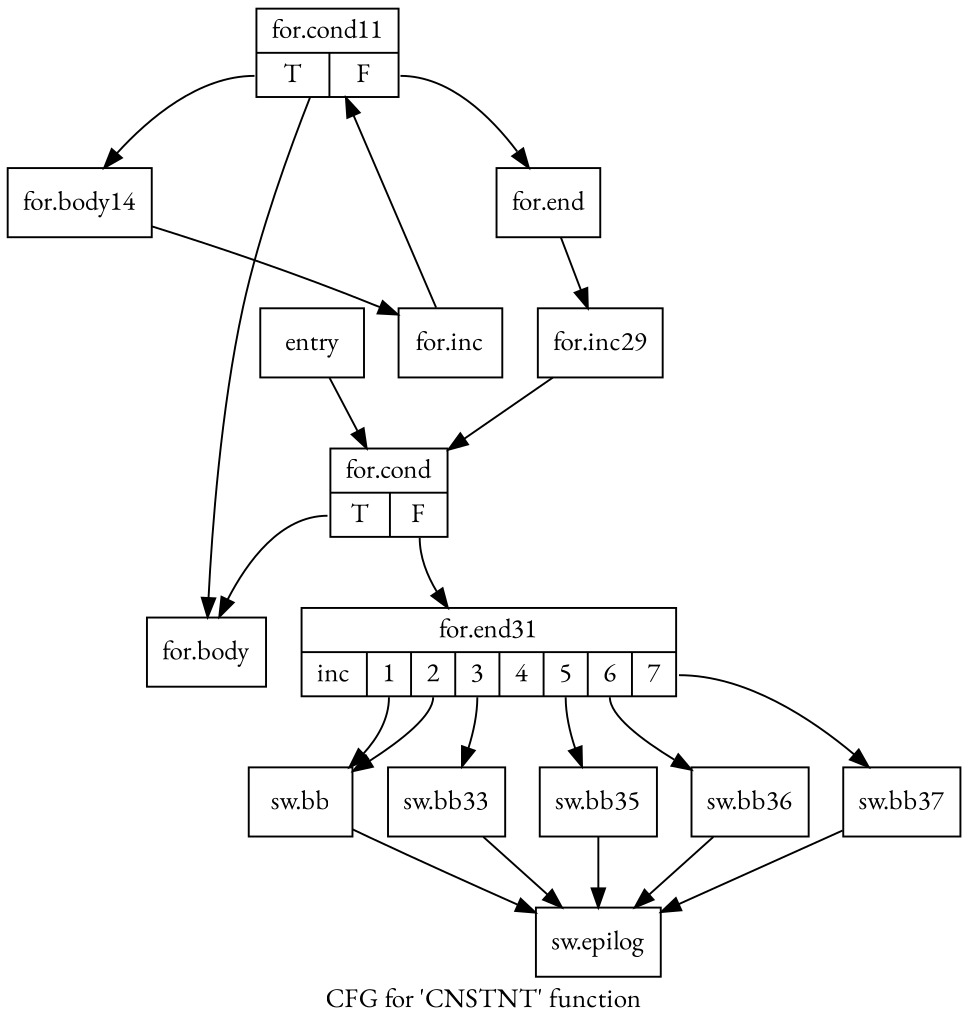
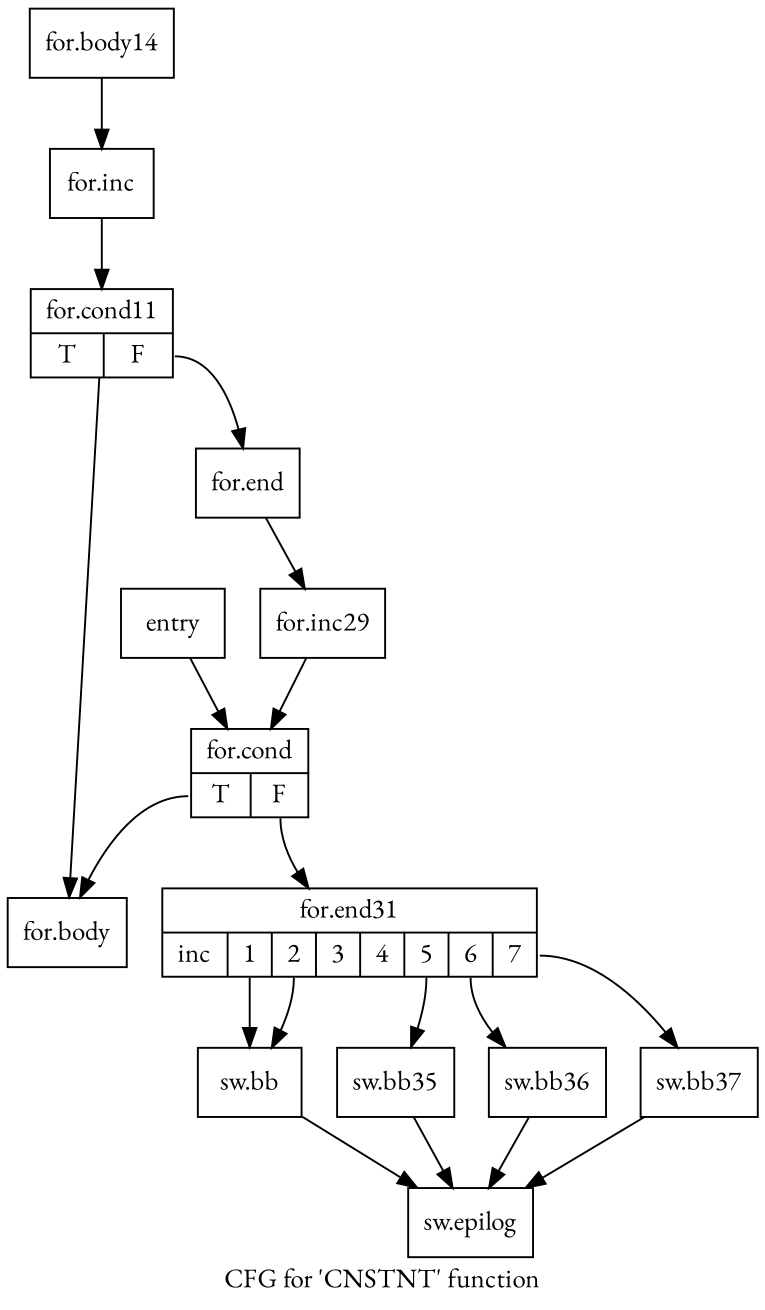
edge "for.cond11" -> "for.body14": removed
node "sw.bb33": removed
